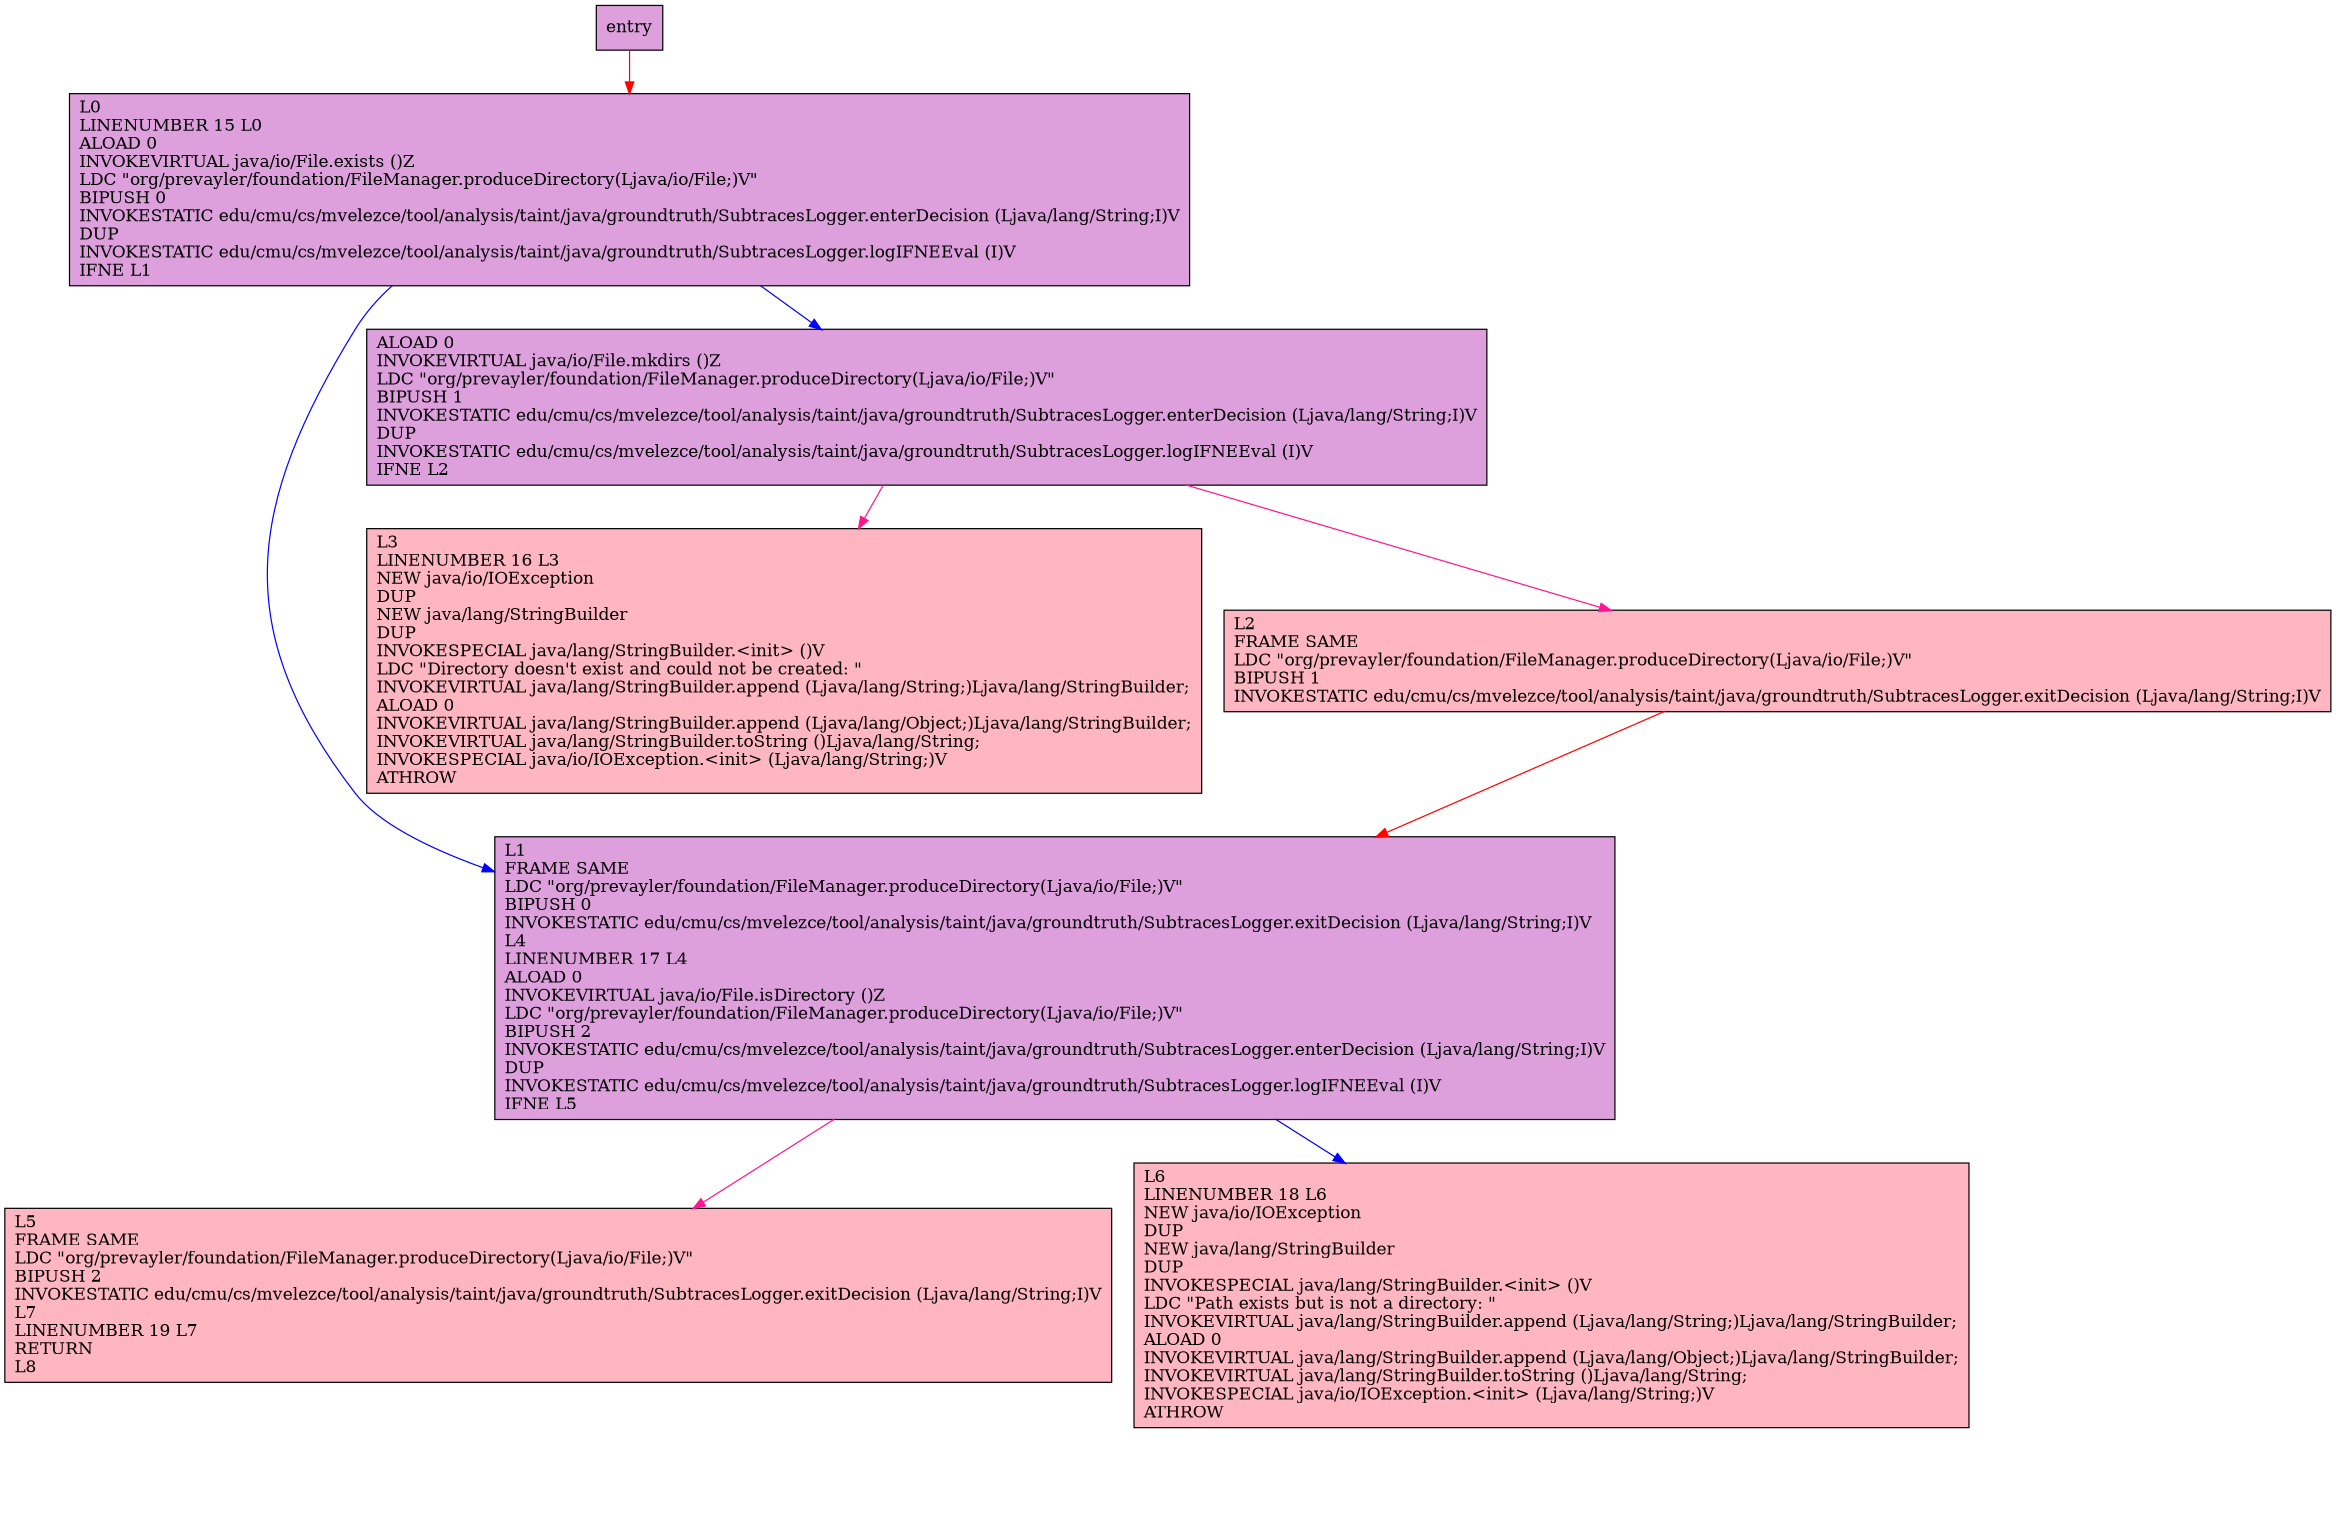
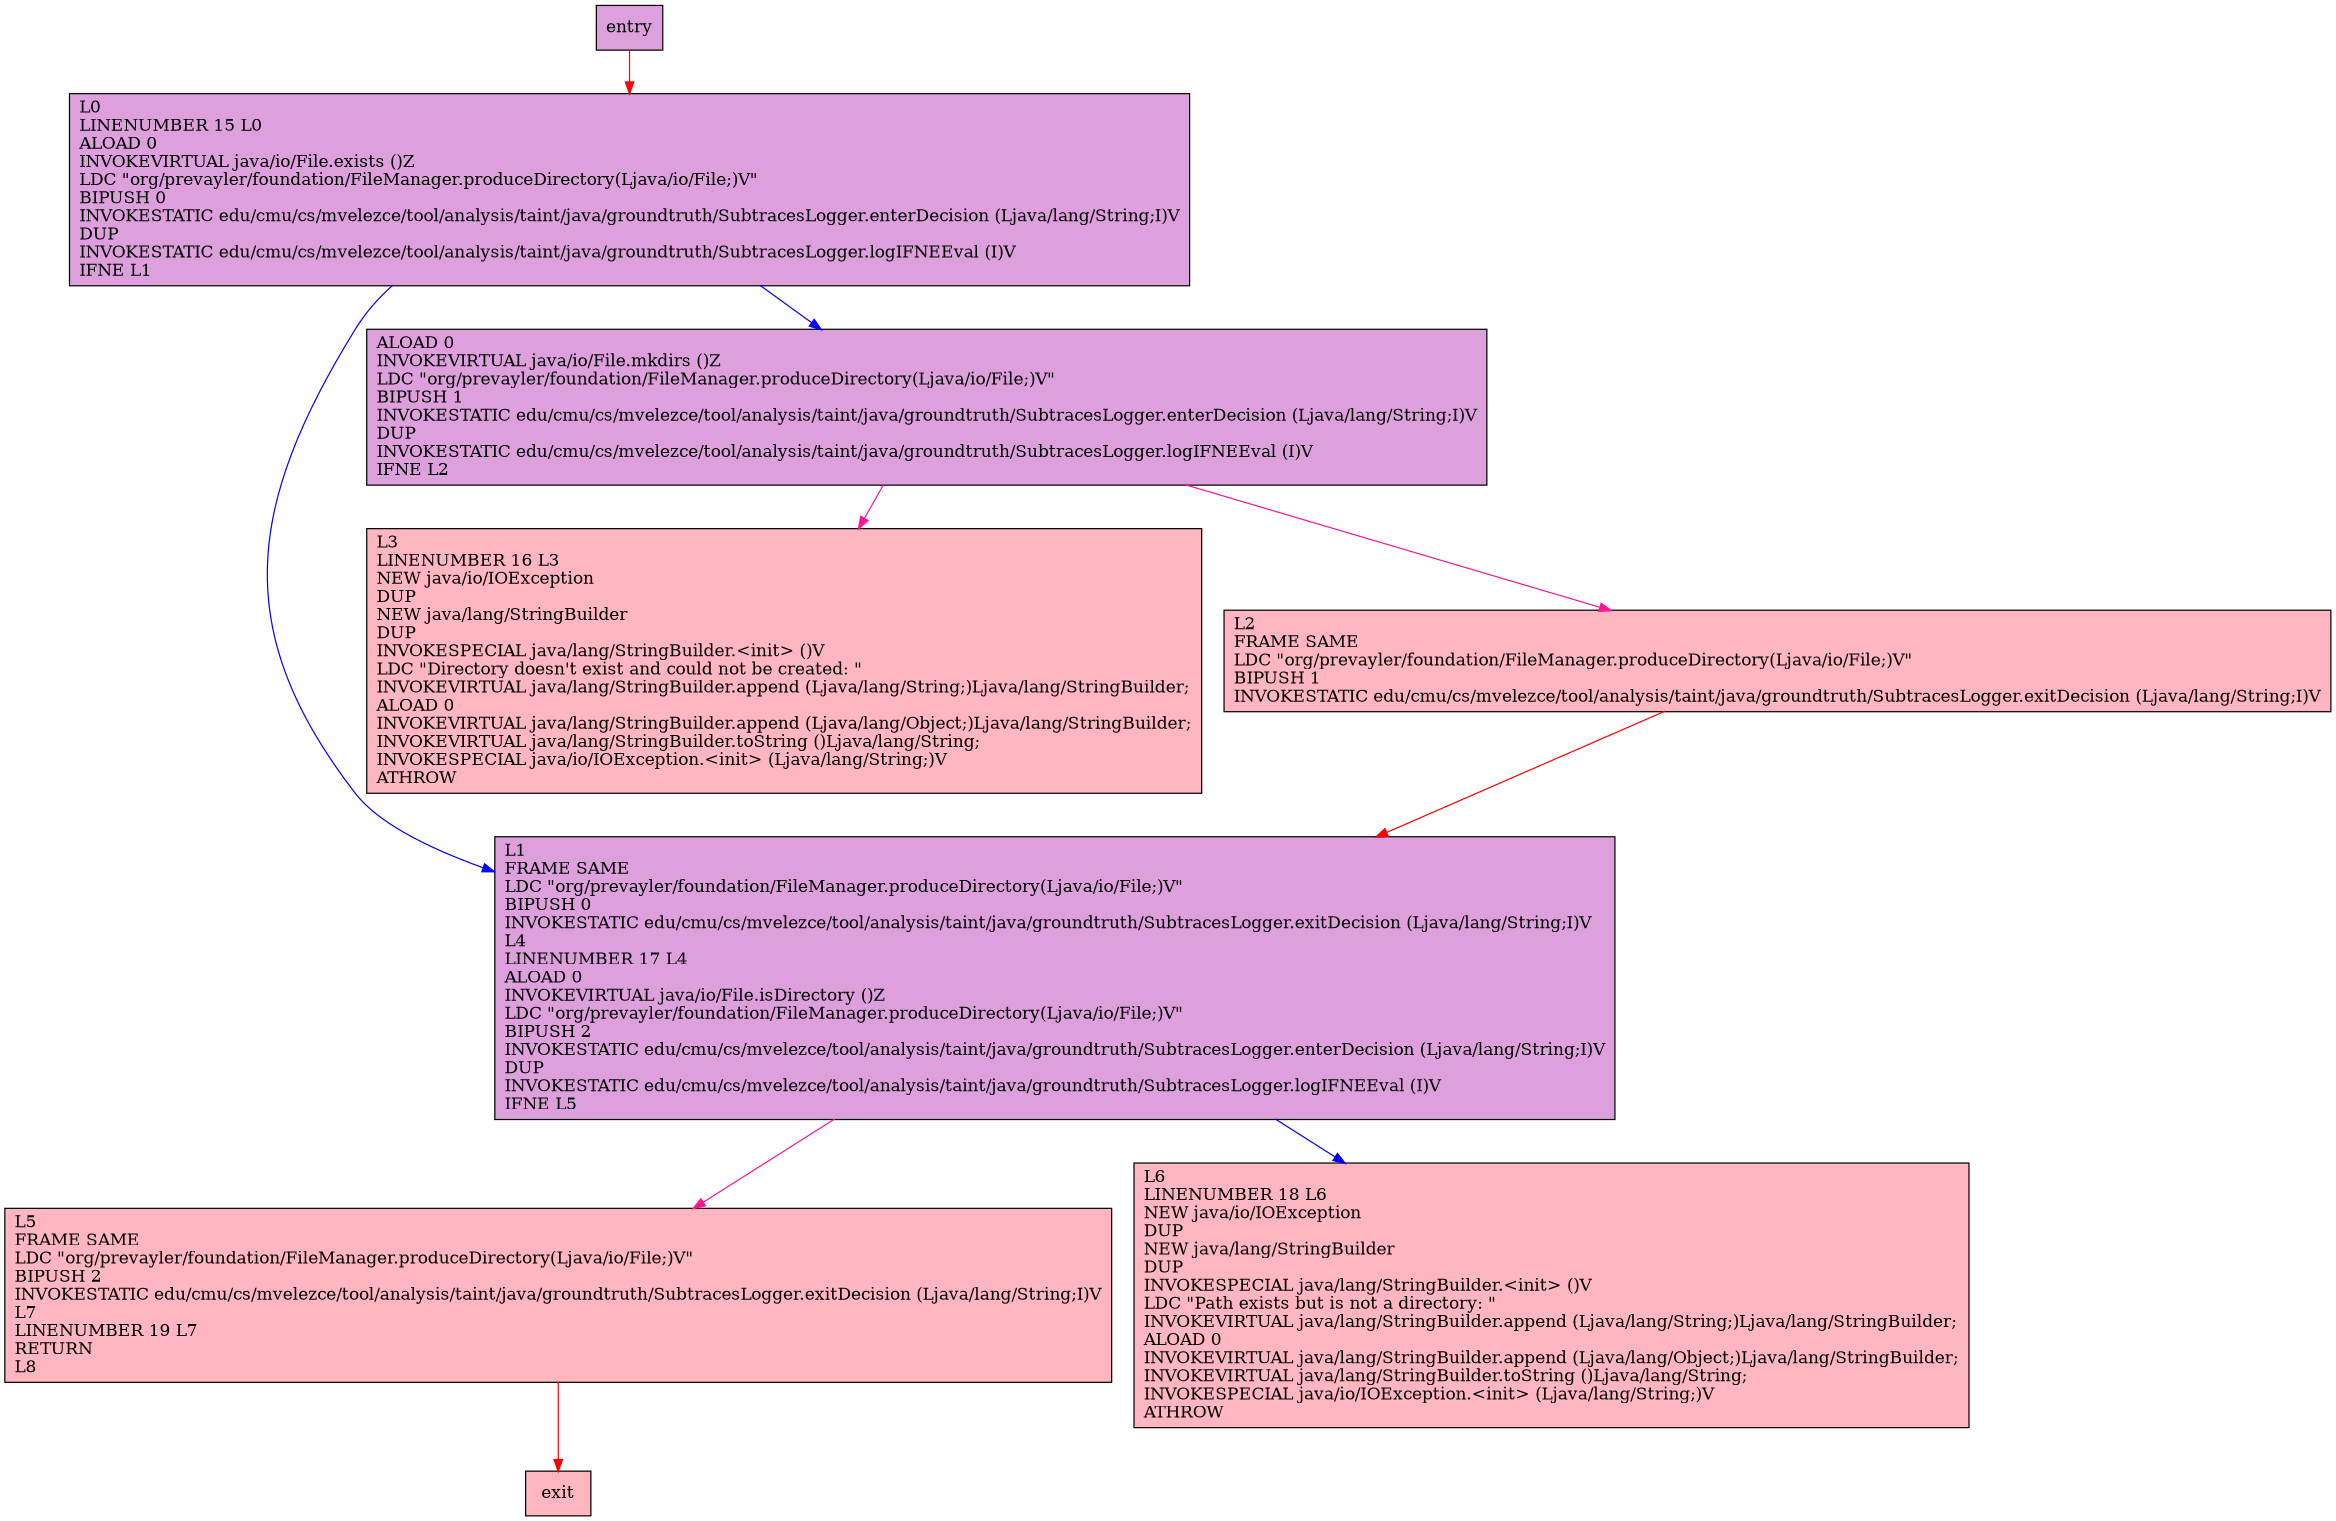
node "exit": added
